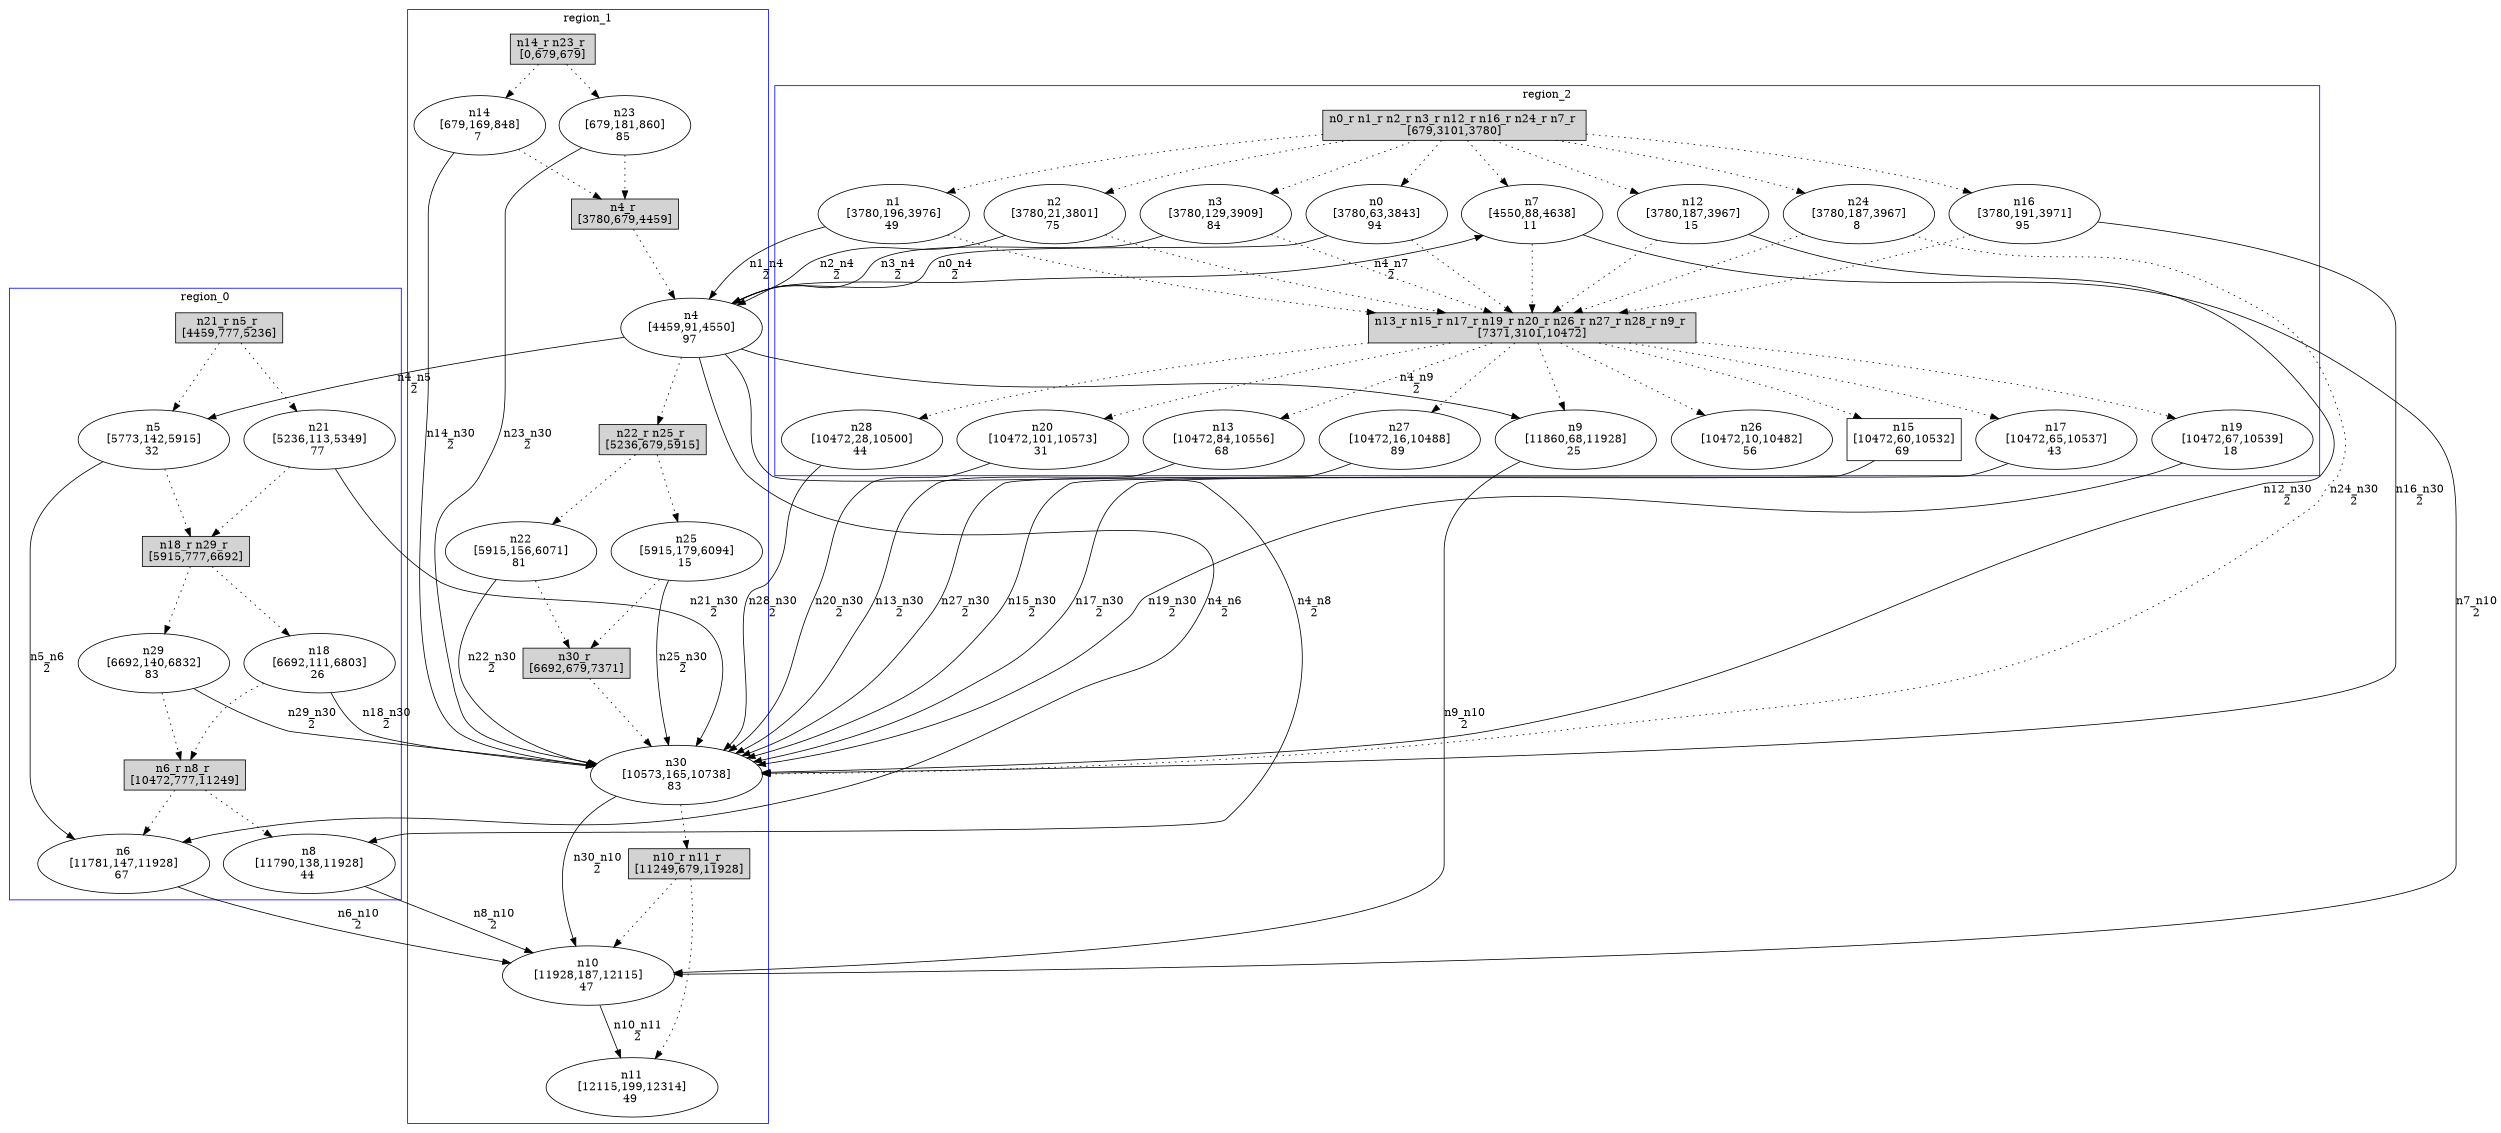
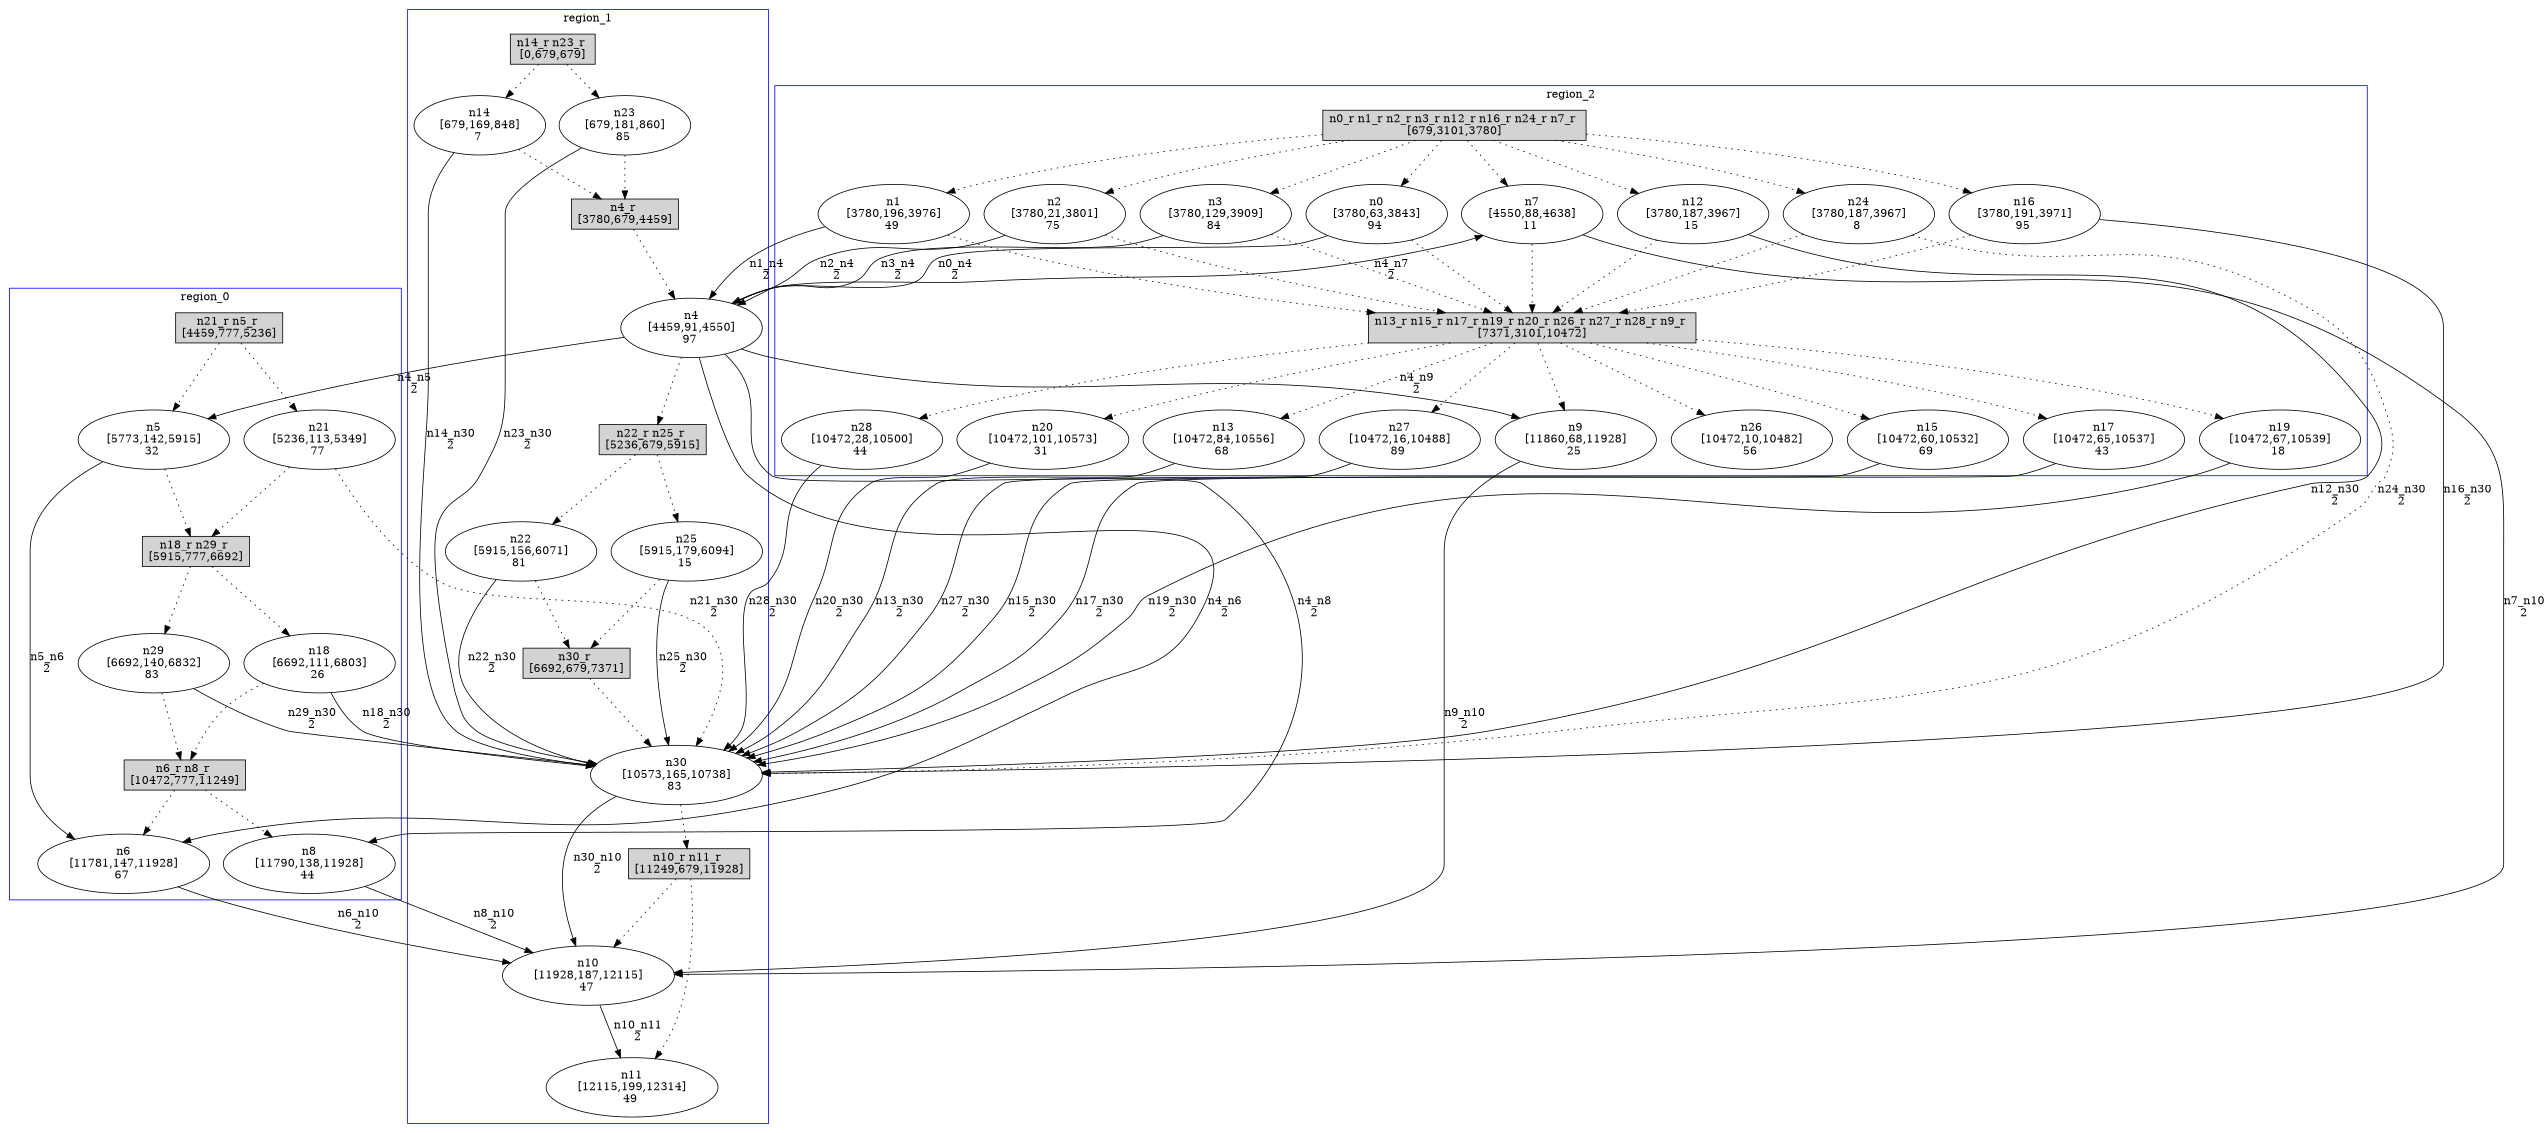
node "n15 [10472,60,10532] 69": shape box -> ellipse
edge "n21 [5236,113,5349] 77" -> "n30 [10573,165,10738] 83": style solid -> dotted
